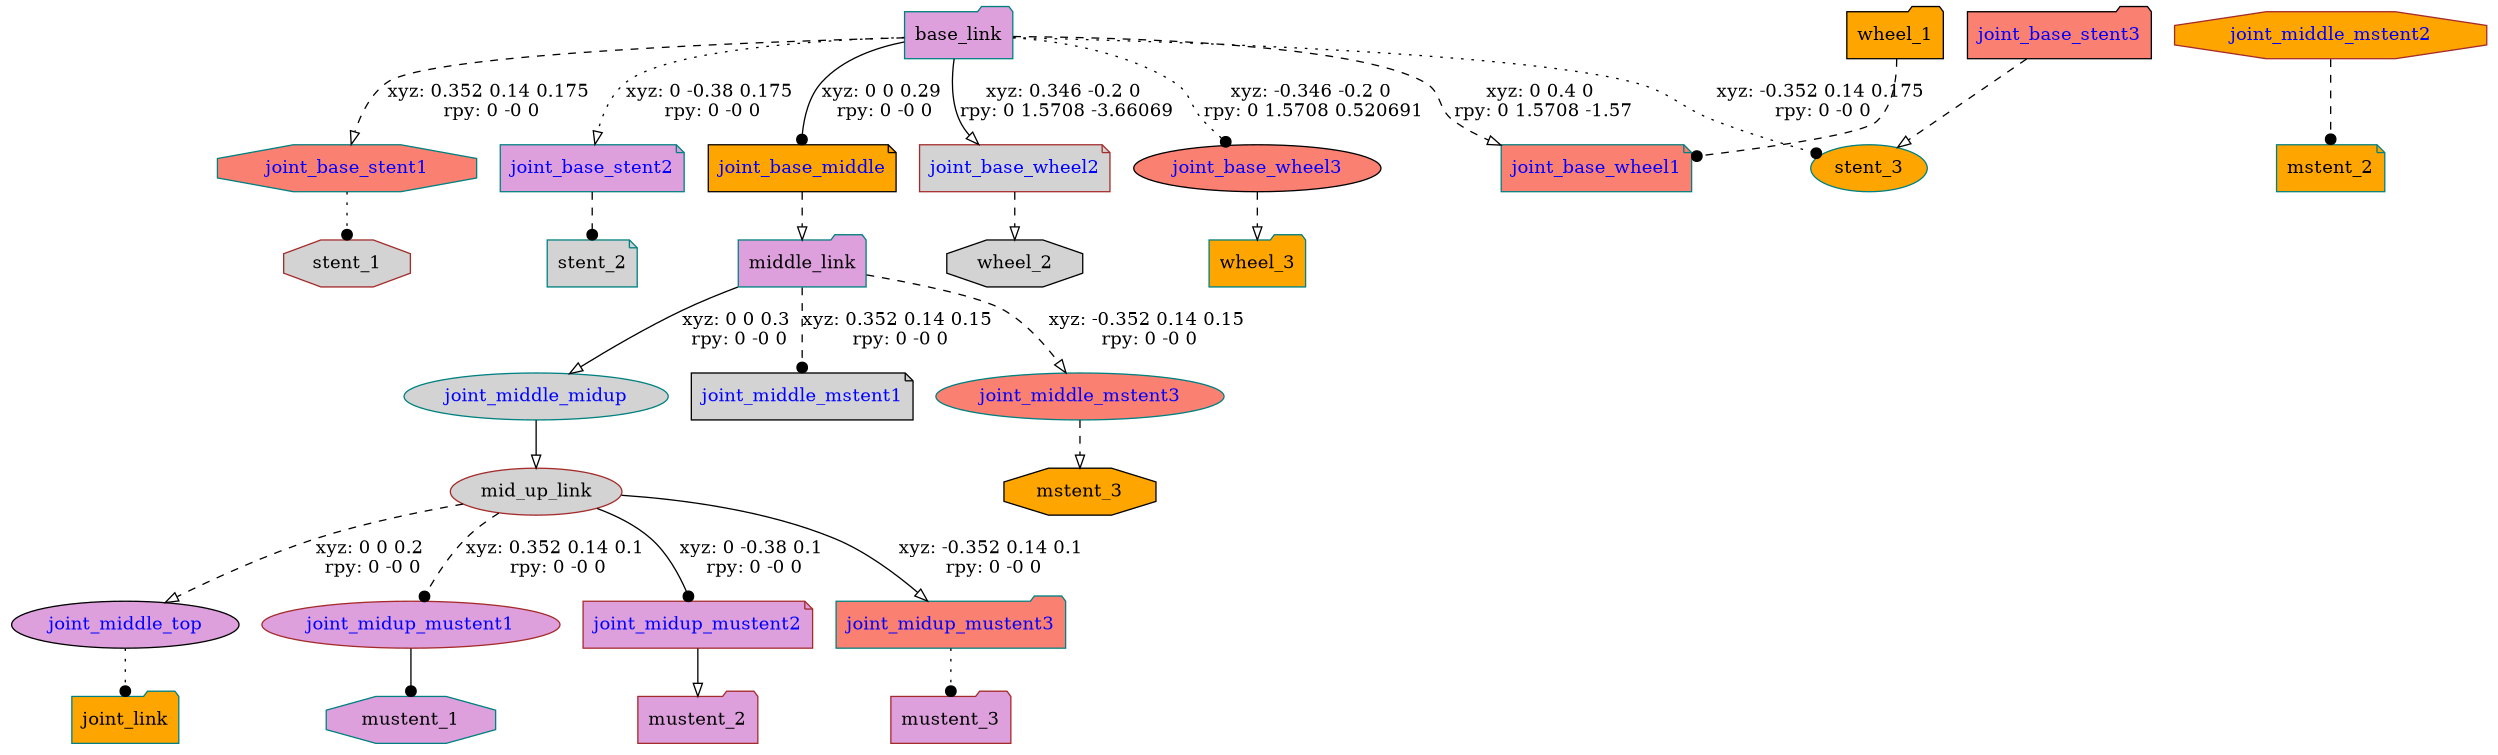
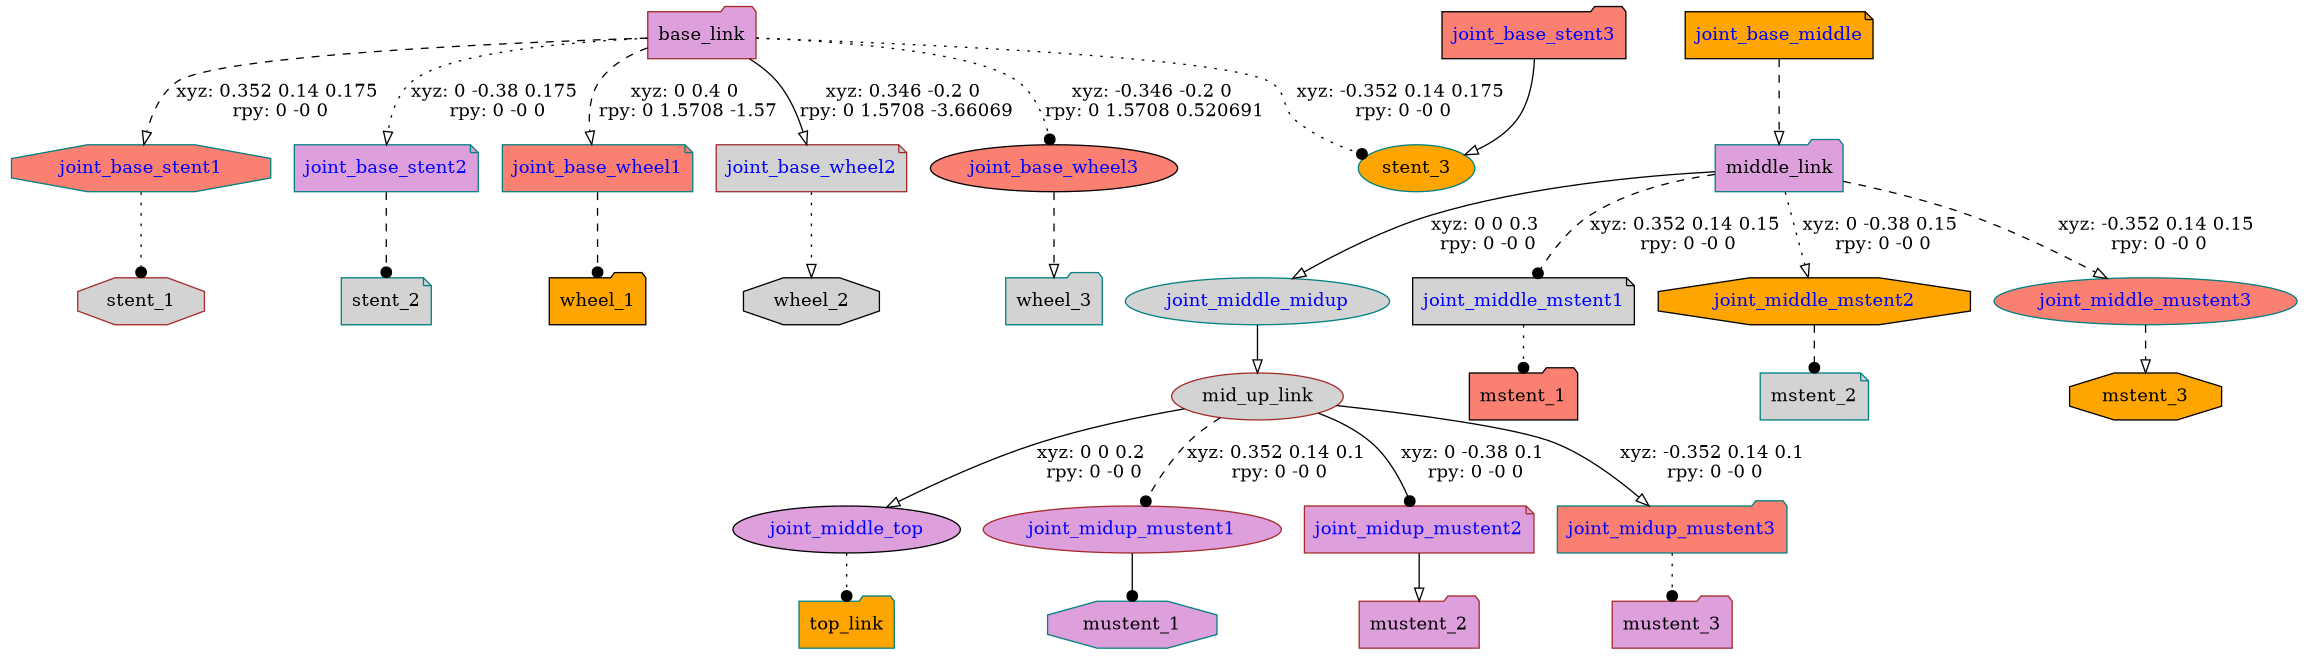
node "base_link": color teal -> brown
node "joint_middle_mstent2": color brown -> black
edge "base_link" -> "joint_base_middle": removed, label "xyz: 0 0 0.29 rpy: 0 -0 0"
edge "joint_base_stent3" -> "stent_3": style dashed -> solid
edge "wheel_1" -> "joint_base_wheel1": reversed
node "mstent_2": fillcolor orange -> lightgrey
edge "joint_base_wheel2" -> "wheel_2": style dashed -> dotted
edge "middle_link" -> "joint_middle_mstent2": added, label "xyz: 0 -0.38 0.15 rpy: 0 -0 0"
node "wheel_3": fillcolor orange -> lightgrey
node "joint_middle_mstent3": label "joint_middle_mstent3" -> "joint_middle_mustent3"
node "mstent_1": added
edge "mid_up_link" -> "joint_middle_top": style dashed -> solid
node "joint_link": label "joint_link" -> "top_link"
